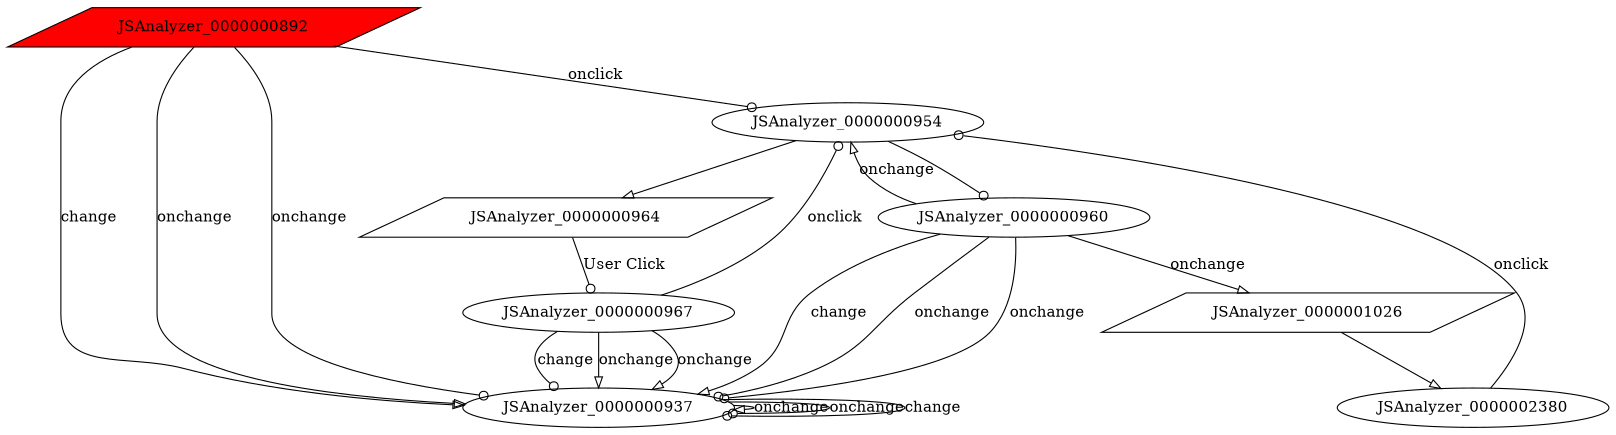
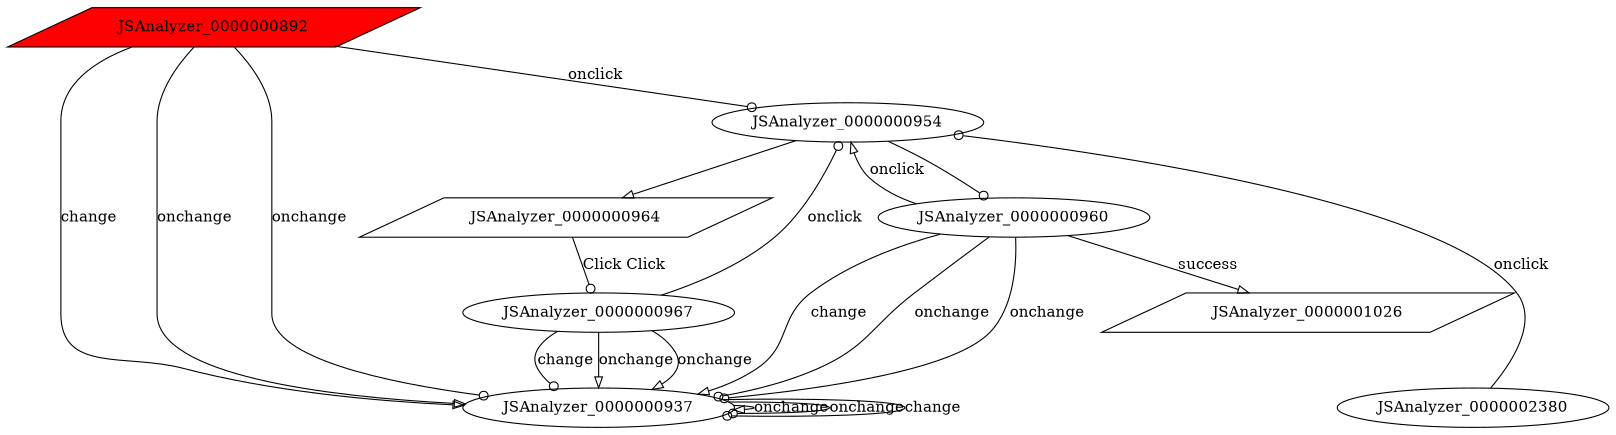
edge "JSAnalyzer_0000000960" -> "JSAnalyzer_0000000954": label "onchange" -> "onclick"
edge "JSAnalyzer_0000000964" -> "JSAnalyzer_0000000967": label "User Click" -> "Click Click"
edge "JSAnalyzer_0000000960" -> "JSAnalyzer_0000001026": label "onchange" -> "success"
edge "JSAnalyzer_0000001026" -> "JSAnalyzer_0000002380": removed
